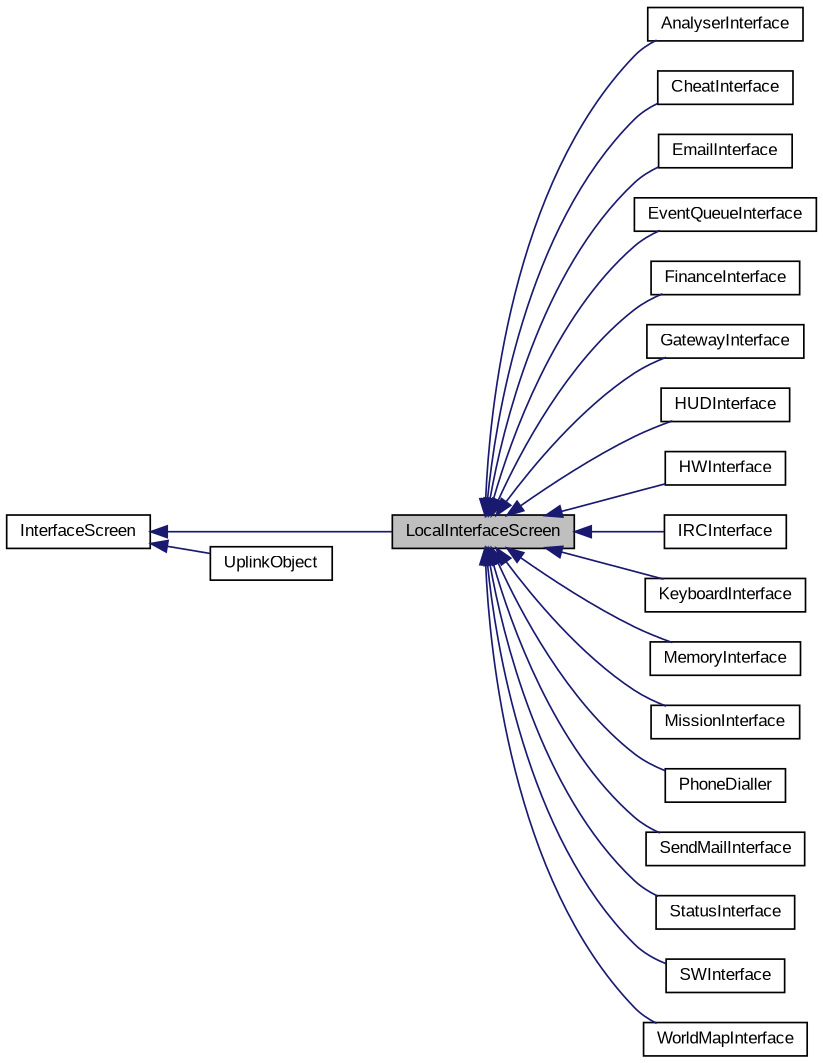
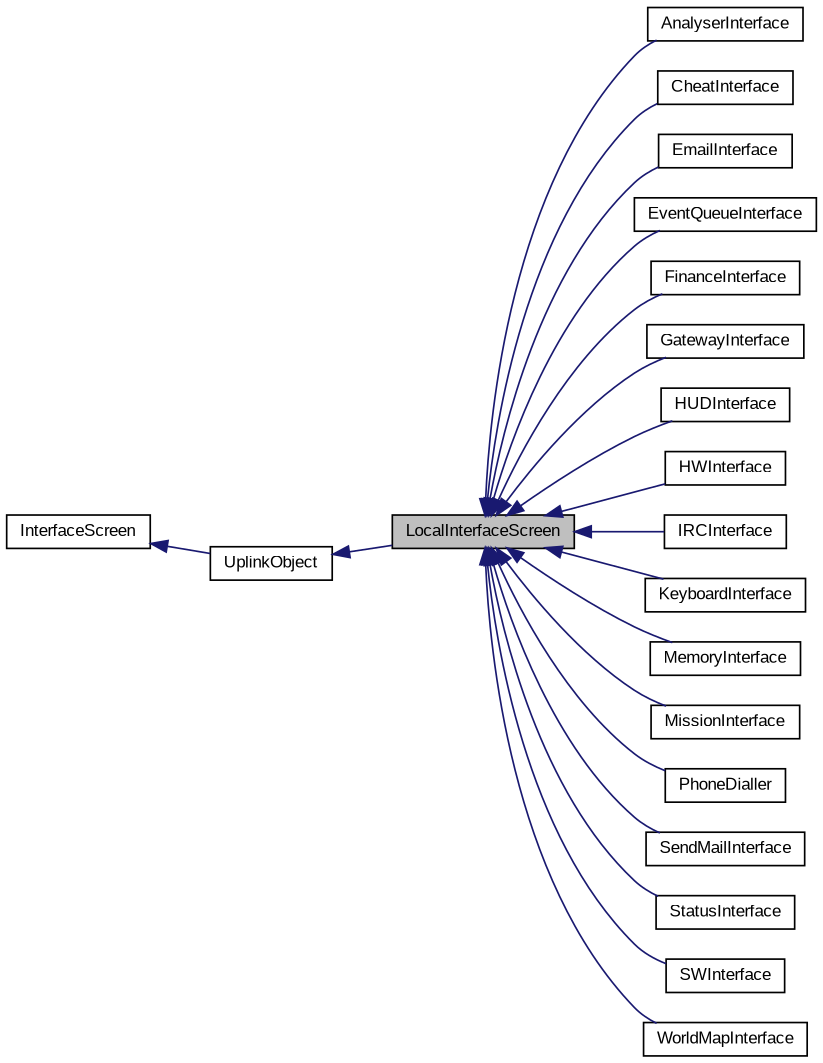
edge "LocalInterfaceScreen" -> "InterfaceScreen": now "LocalInterfaceScreen" -> "UplinkObject"
